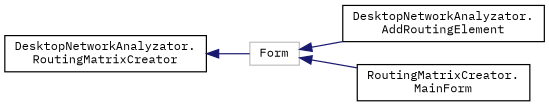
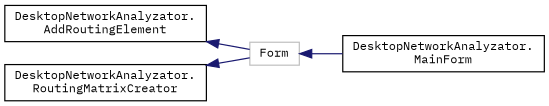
edge "DesktopNetworkAnalyzator. AddRoutingElement" -> "Form": reversed
node "RoutingMatrixCreator. MainForm": label "RoutingMatrixCreator. MainForm" -> "DesktopNetworkAnalyzator. MainForm"
